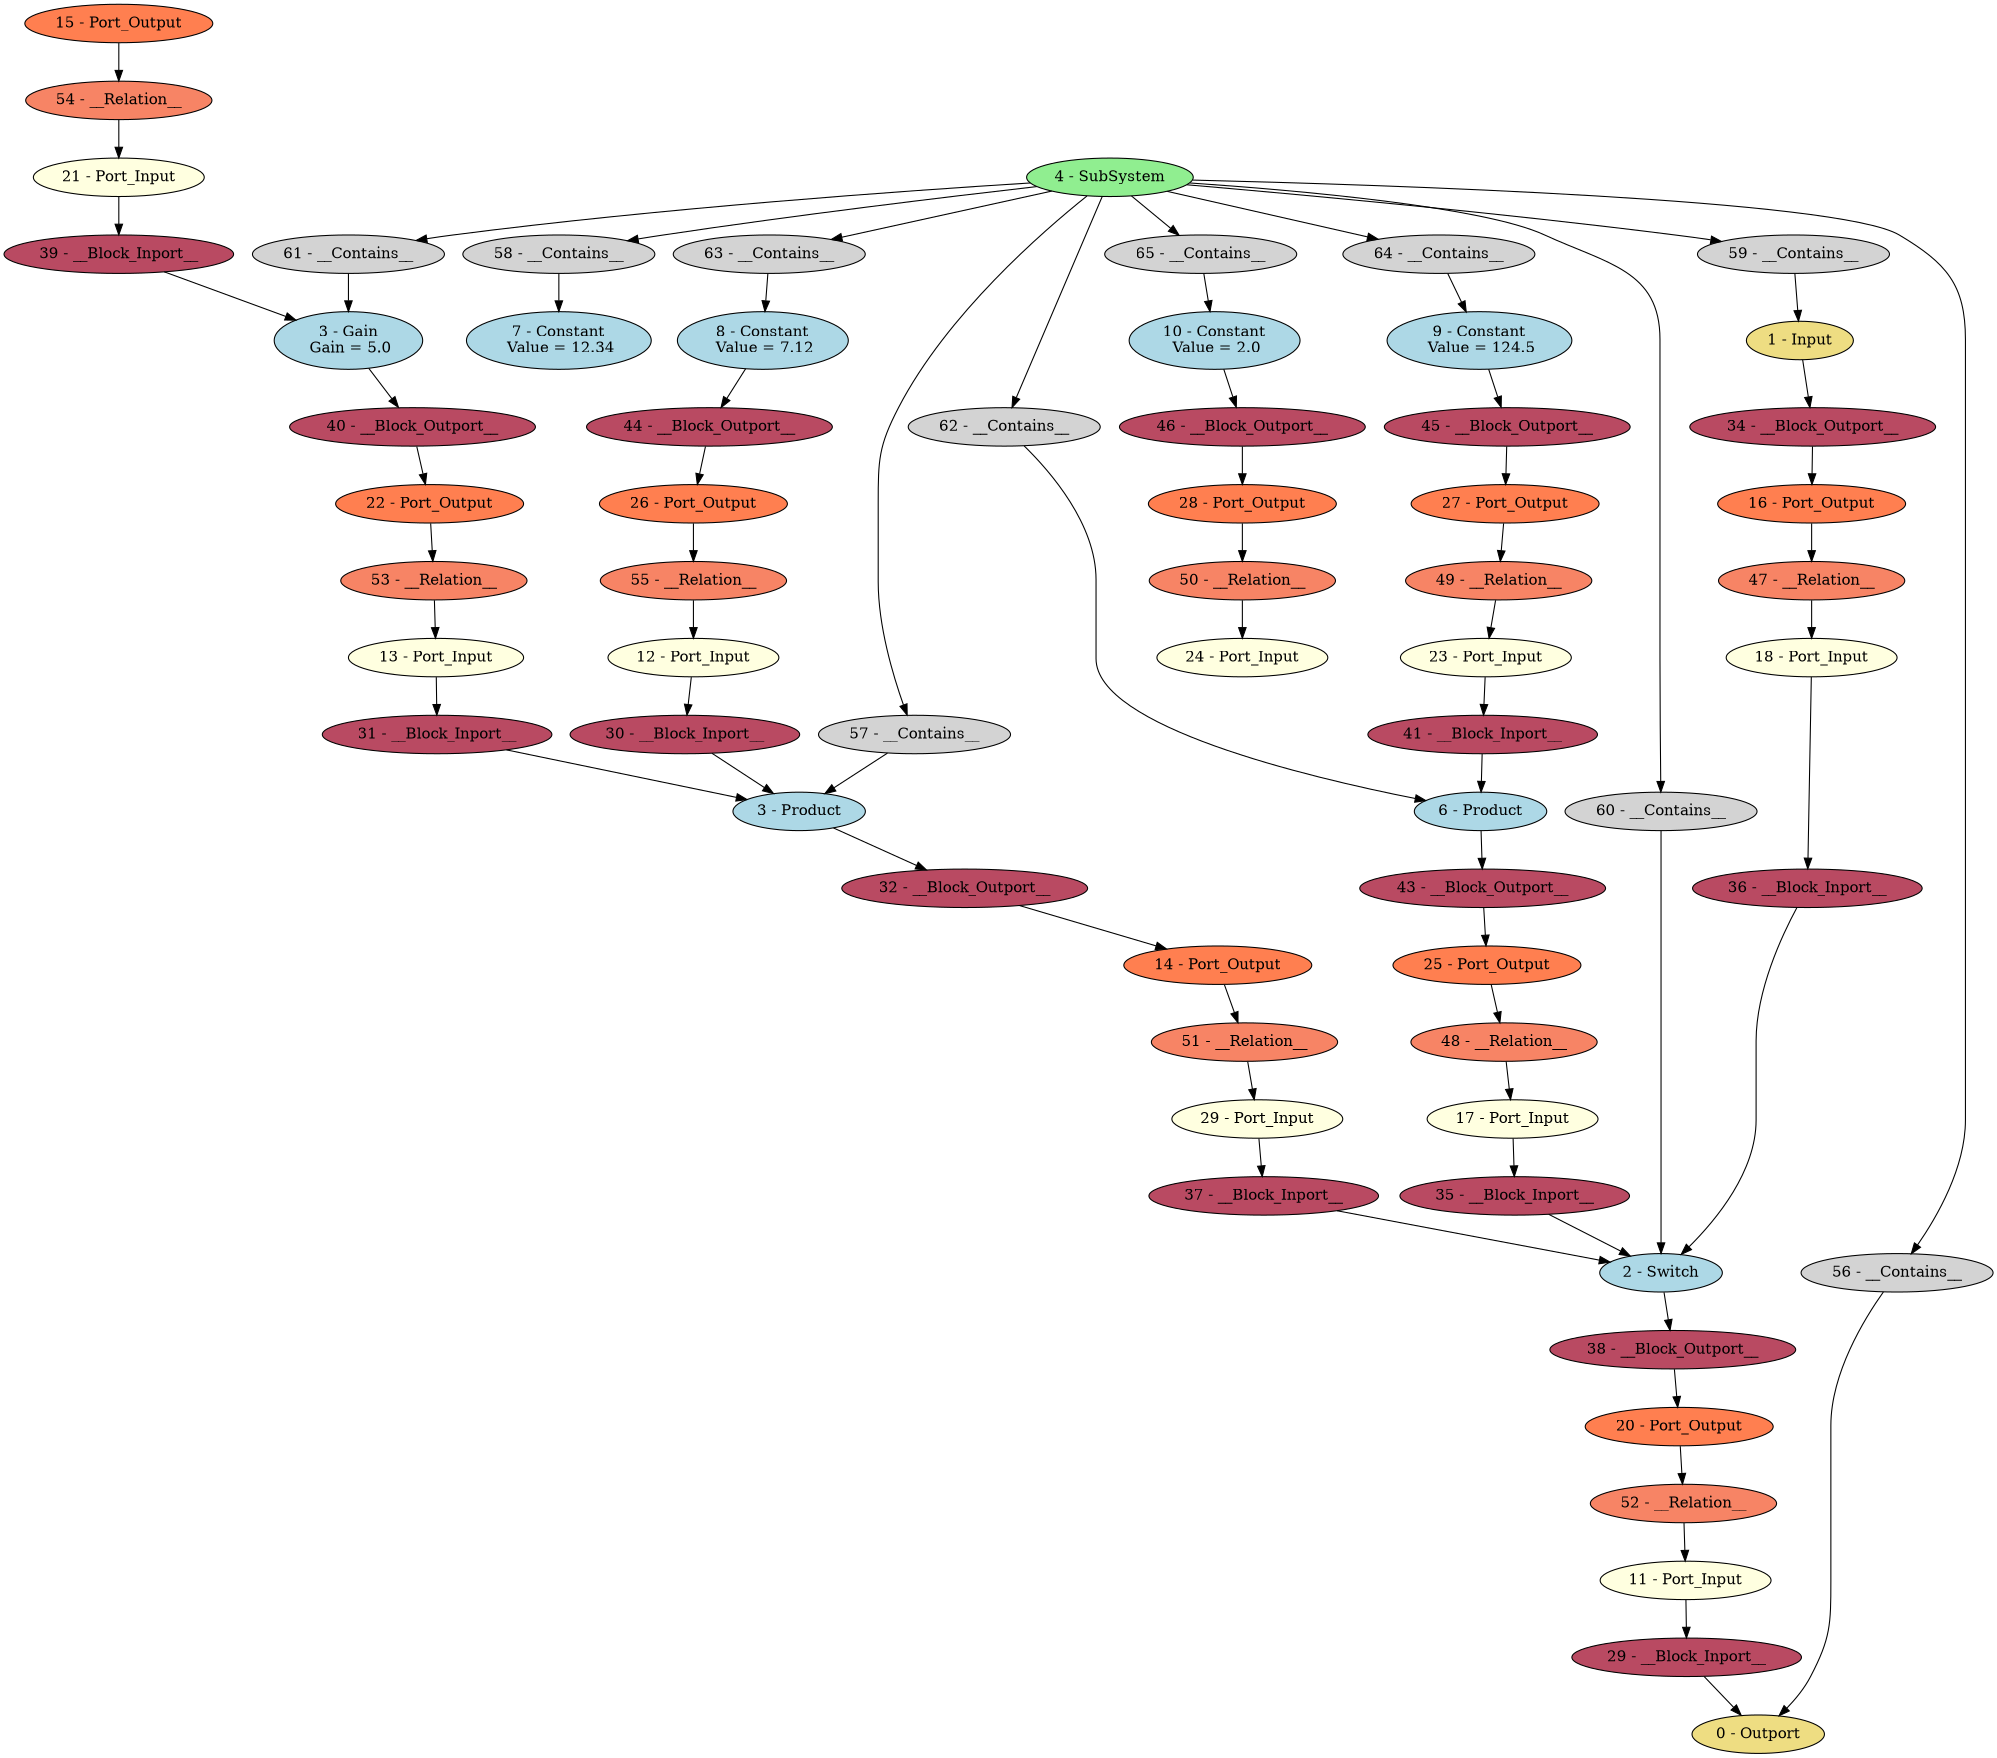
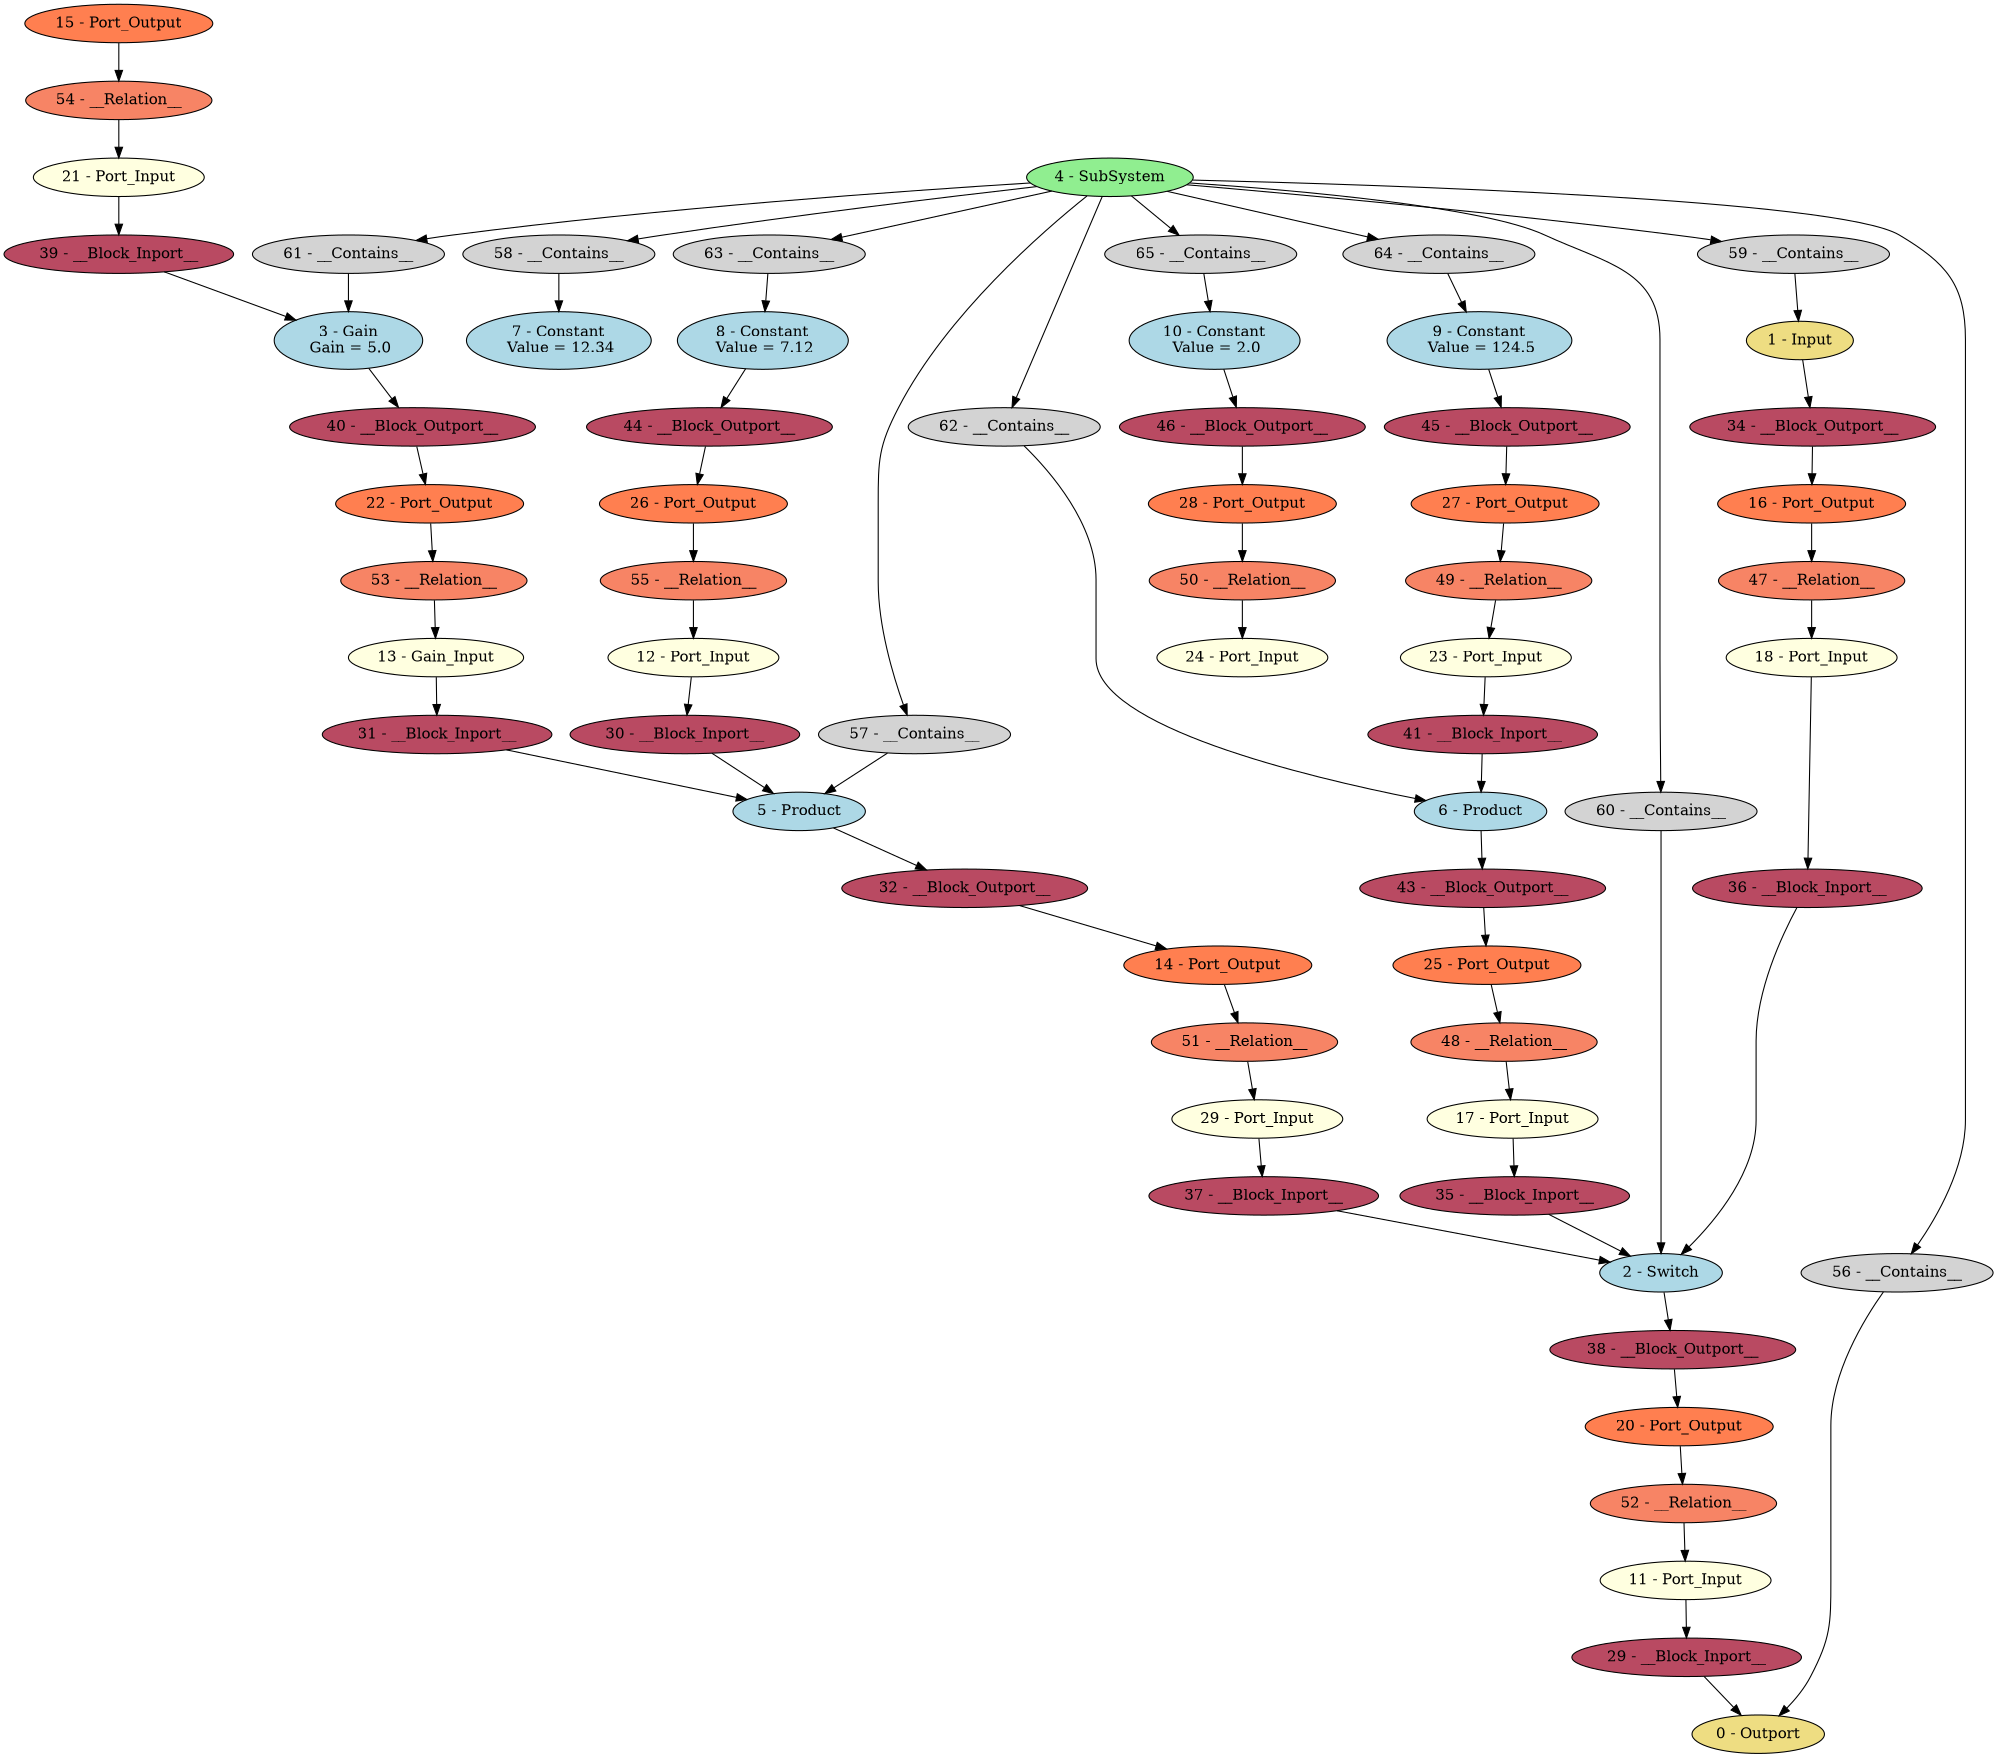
node "13 - Port_Input": label "13 - Port_Input" -> "13 - Gain_Input"
node "3 - Product": label "3 - Product" -> "5 - Product"
